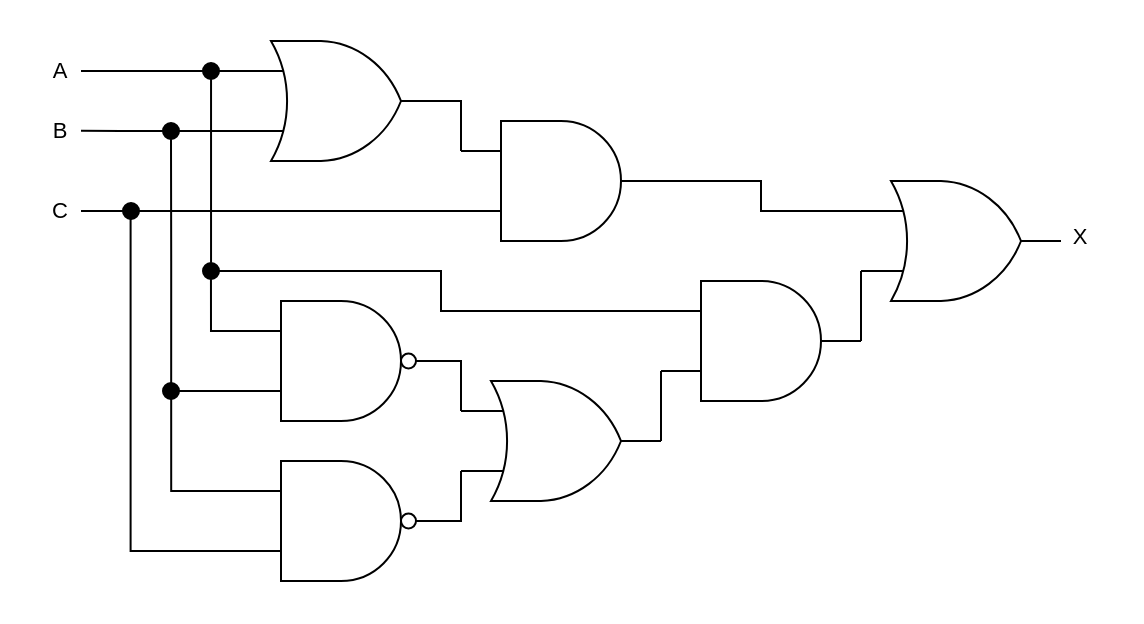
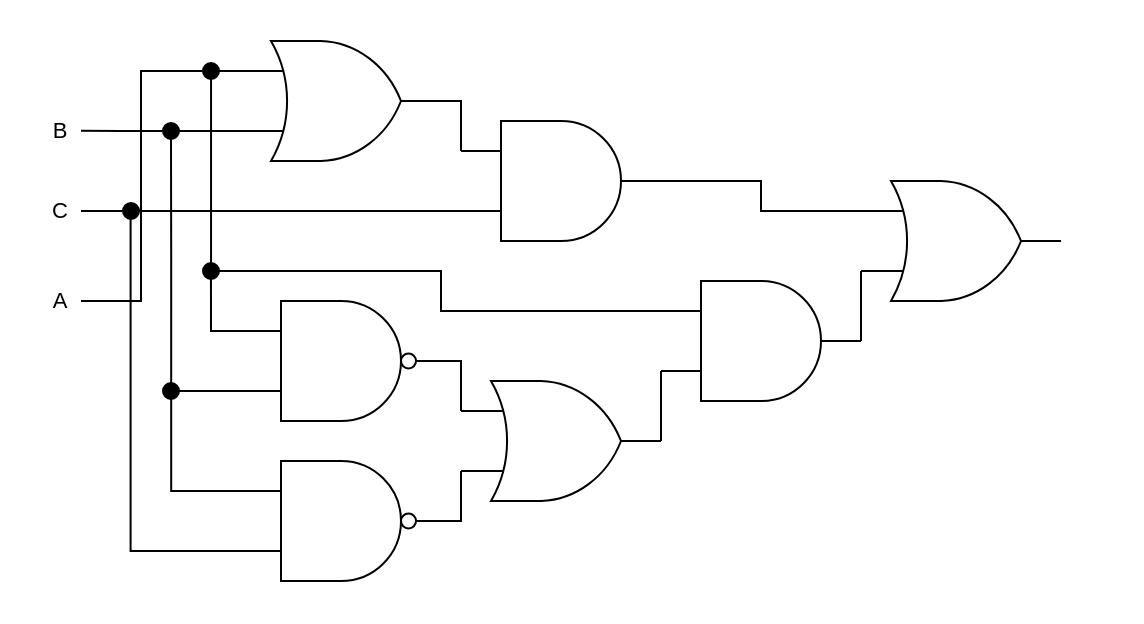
node "A": moved (61, 71) -> (61, 301)
node "X": removed
